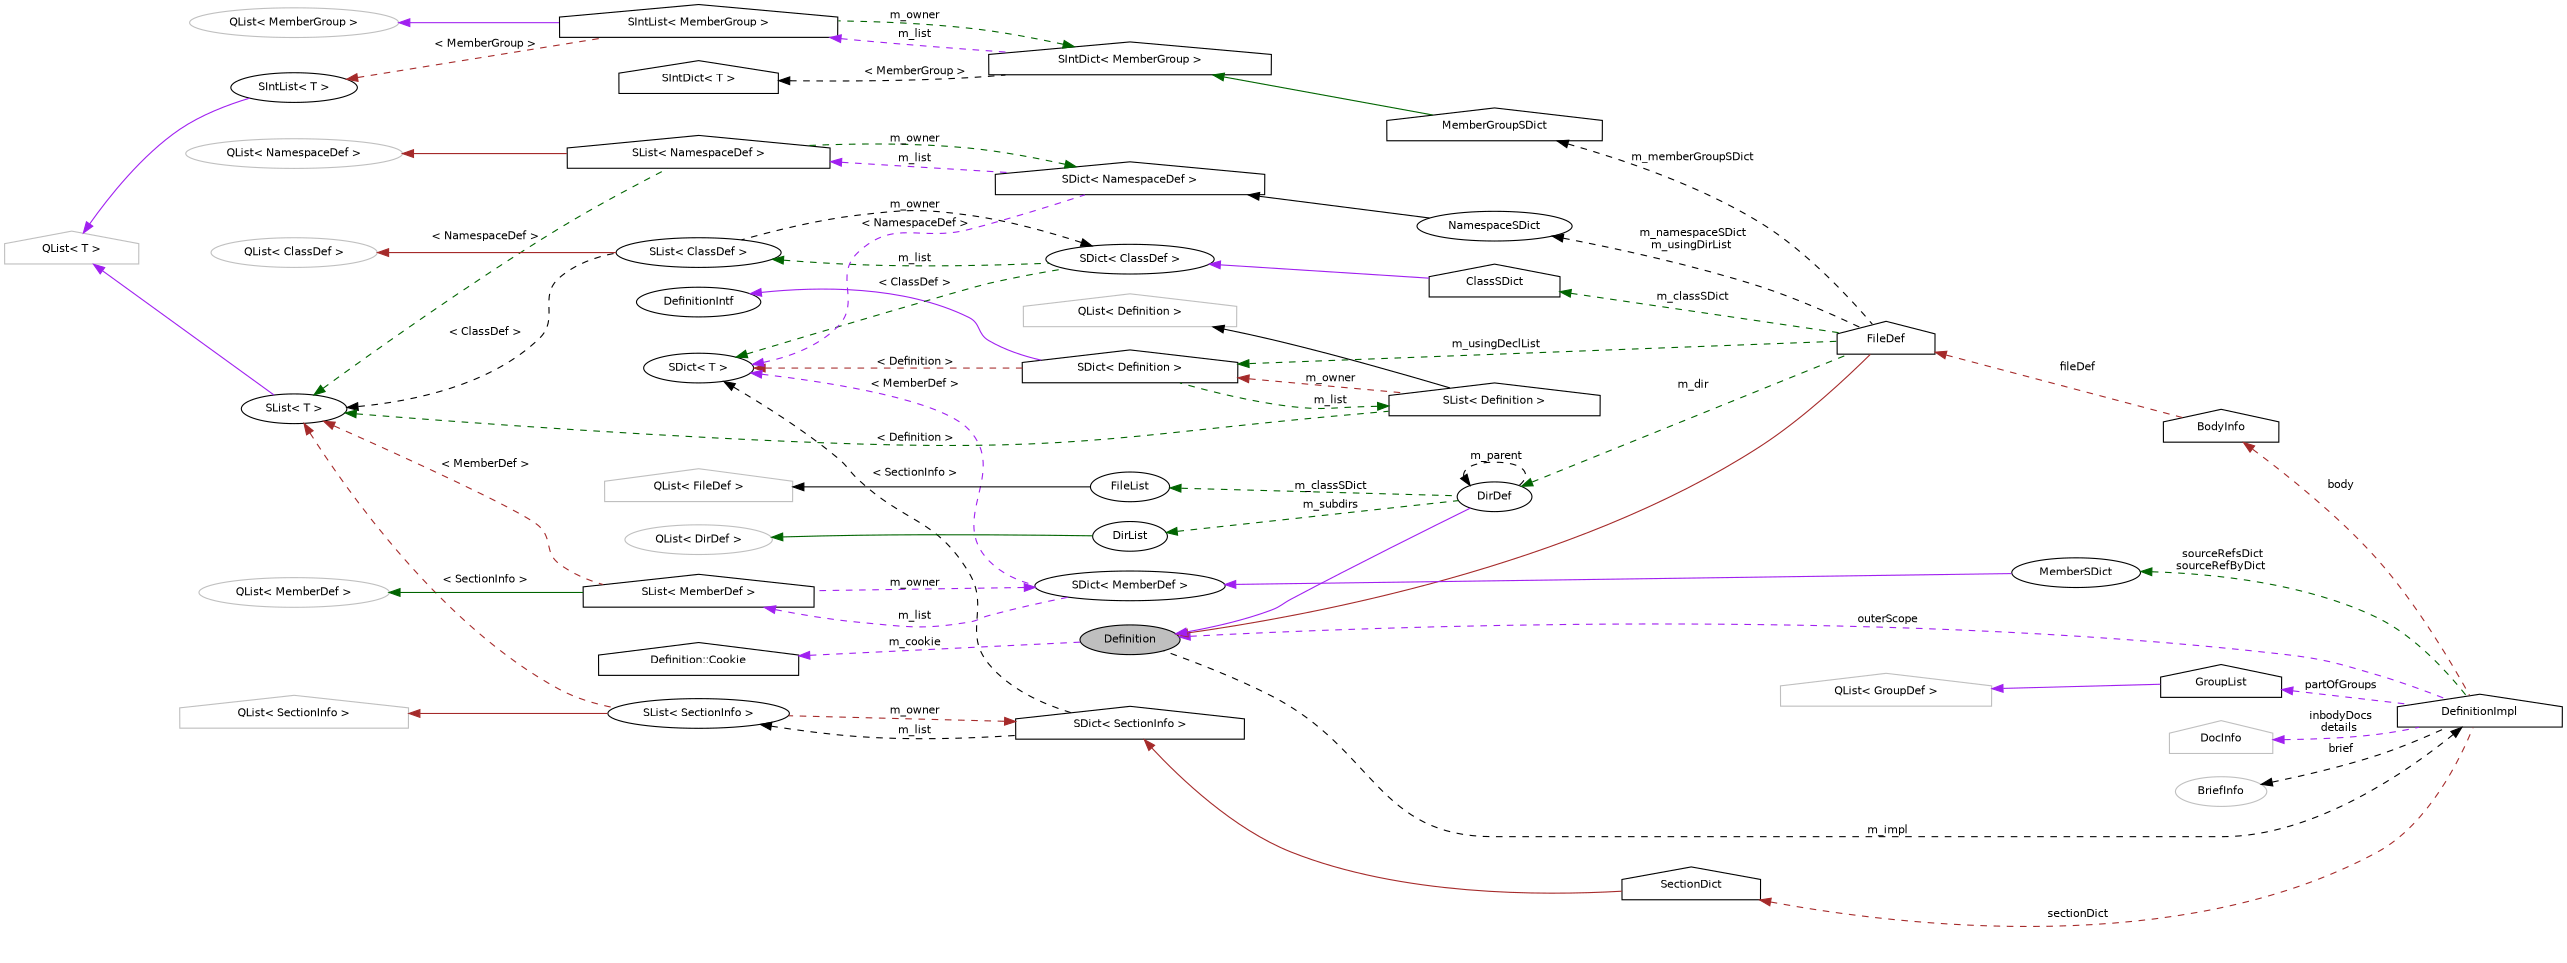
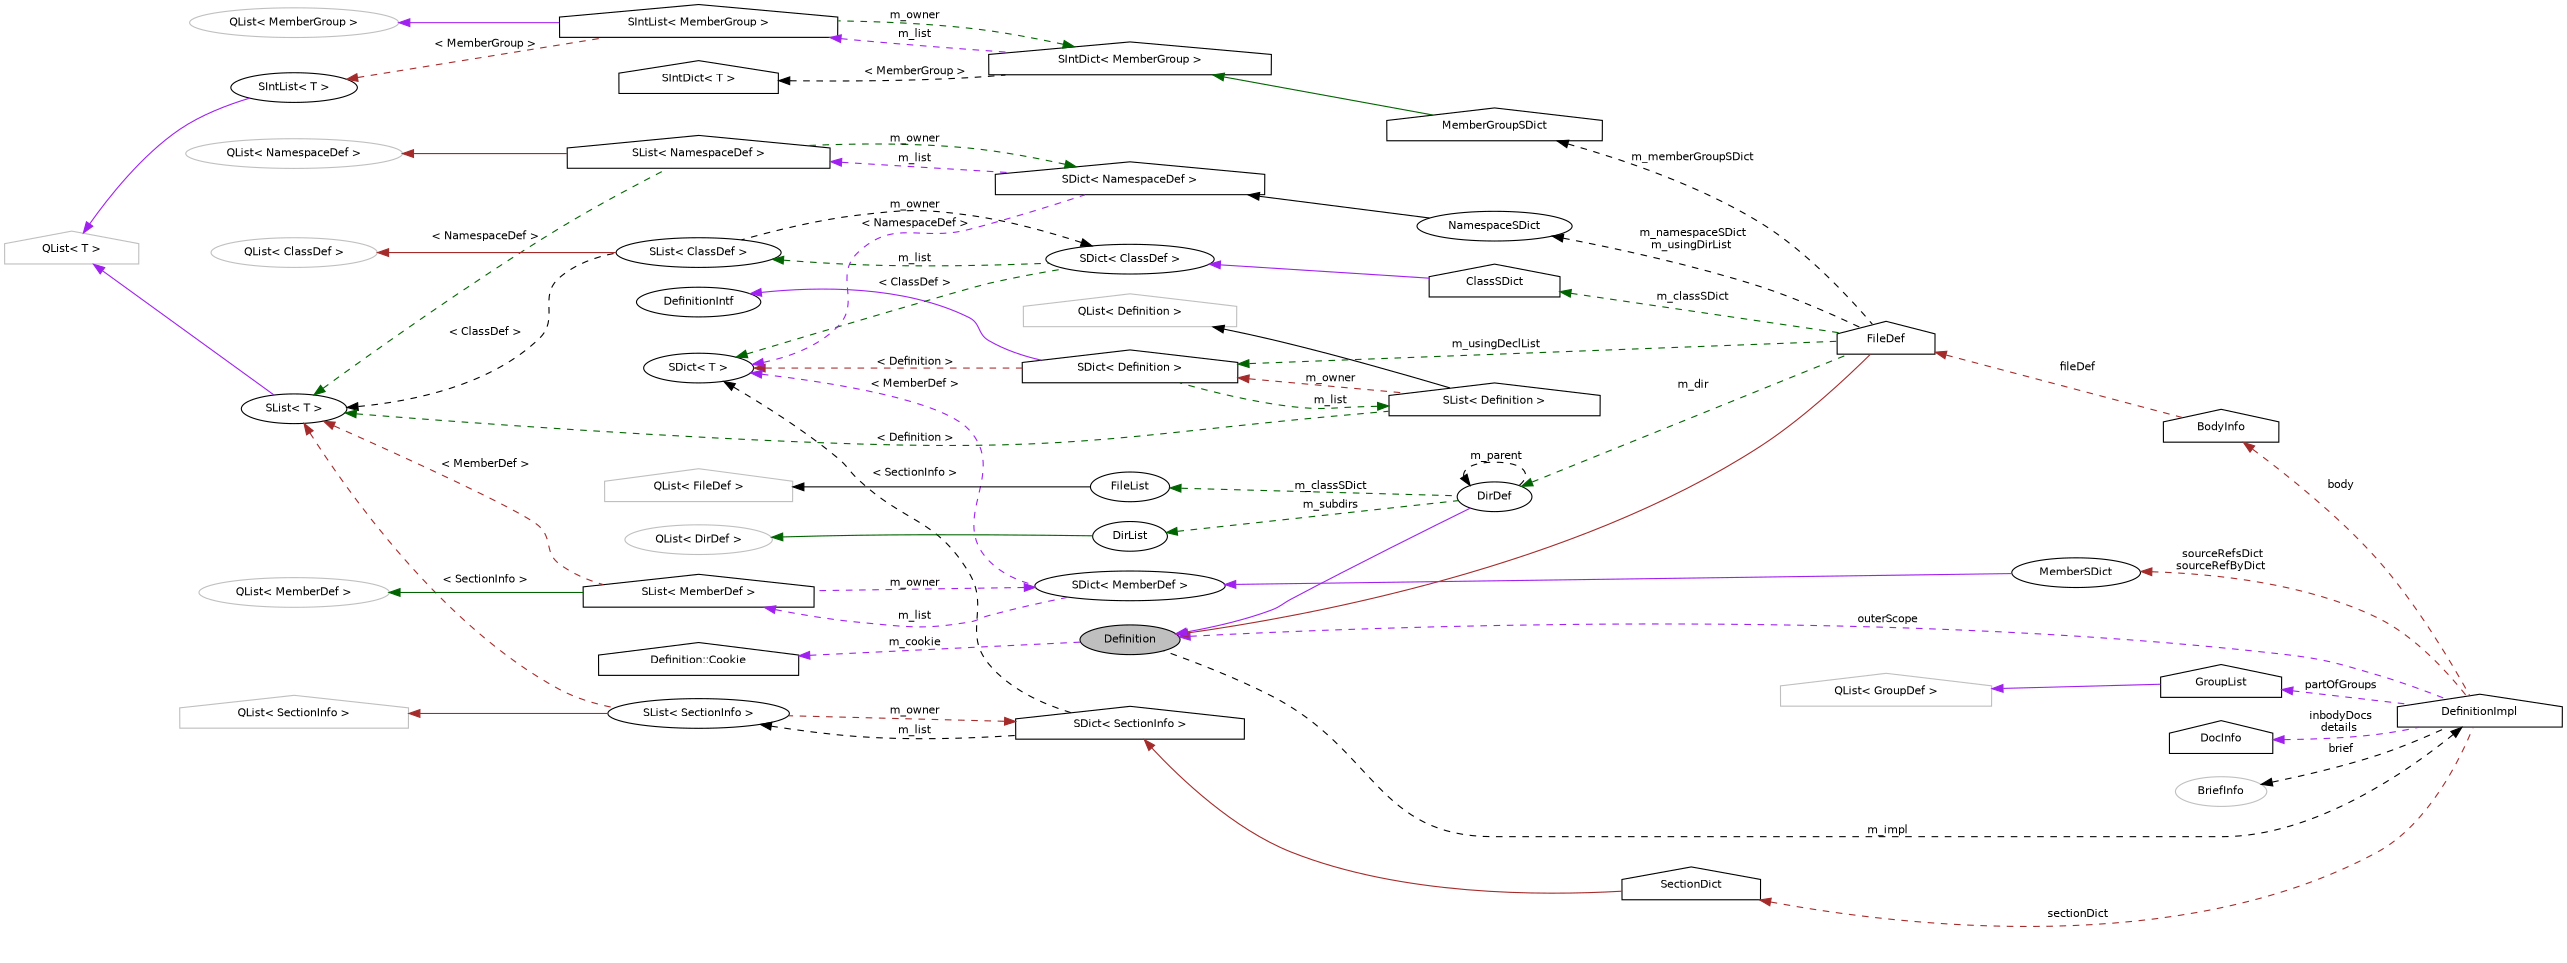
edge "DefinitionImpl" -> "MemberSDict": color darkgreen -> brown
node "DocInfo": color grey75 -> black
